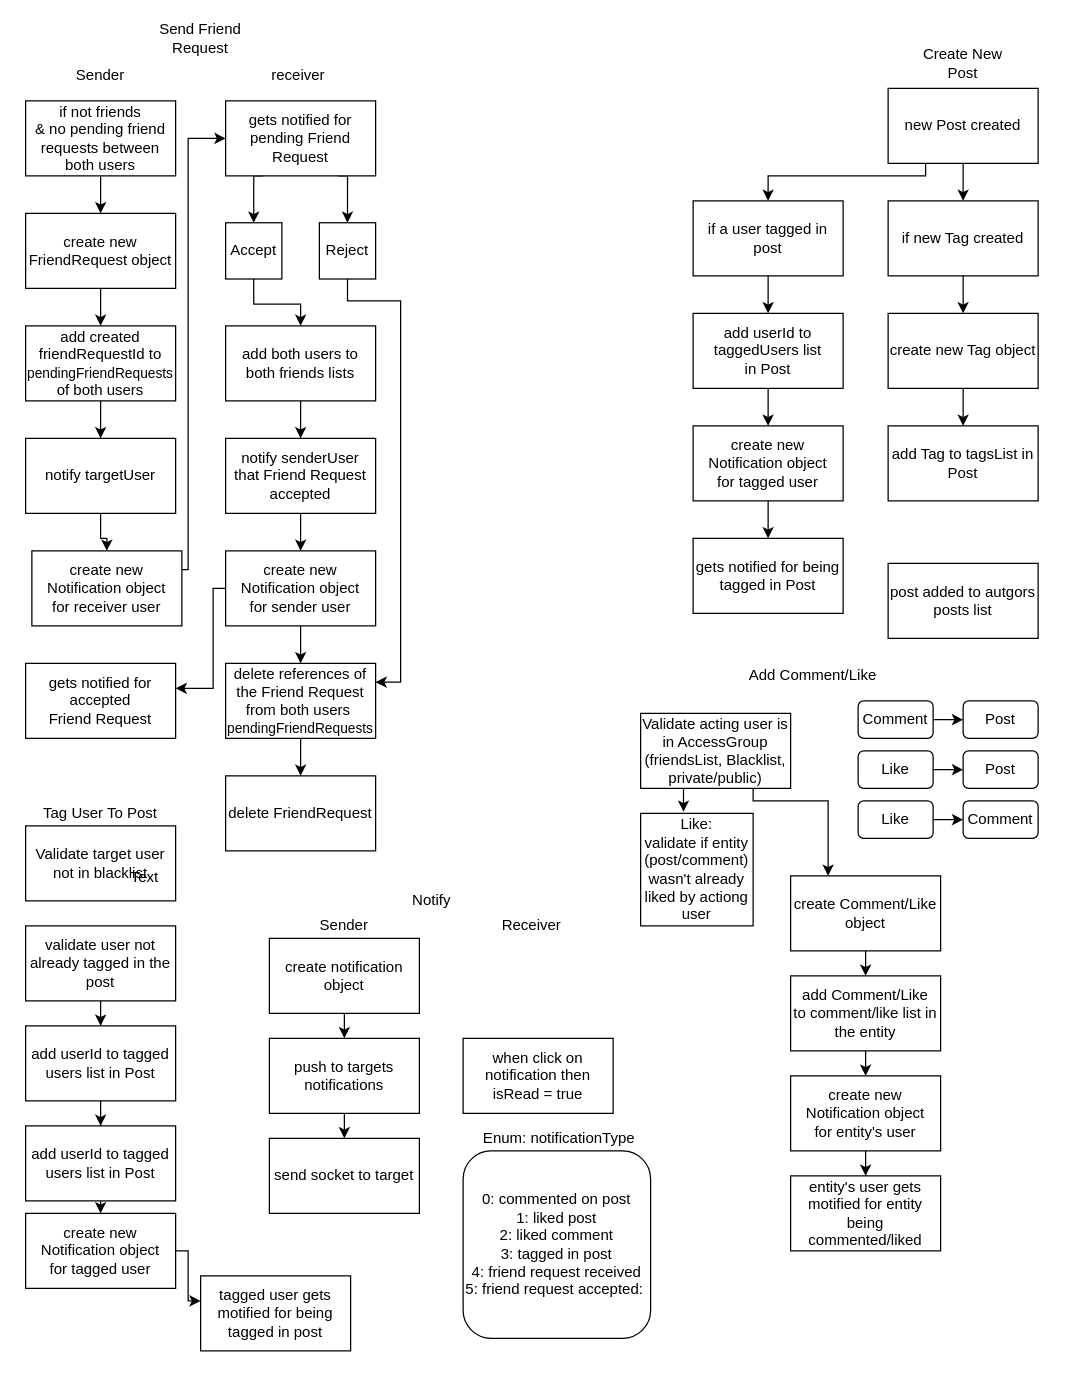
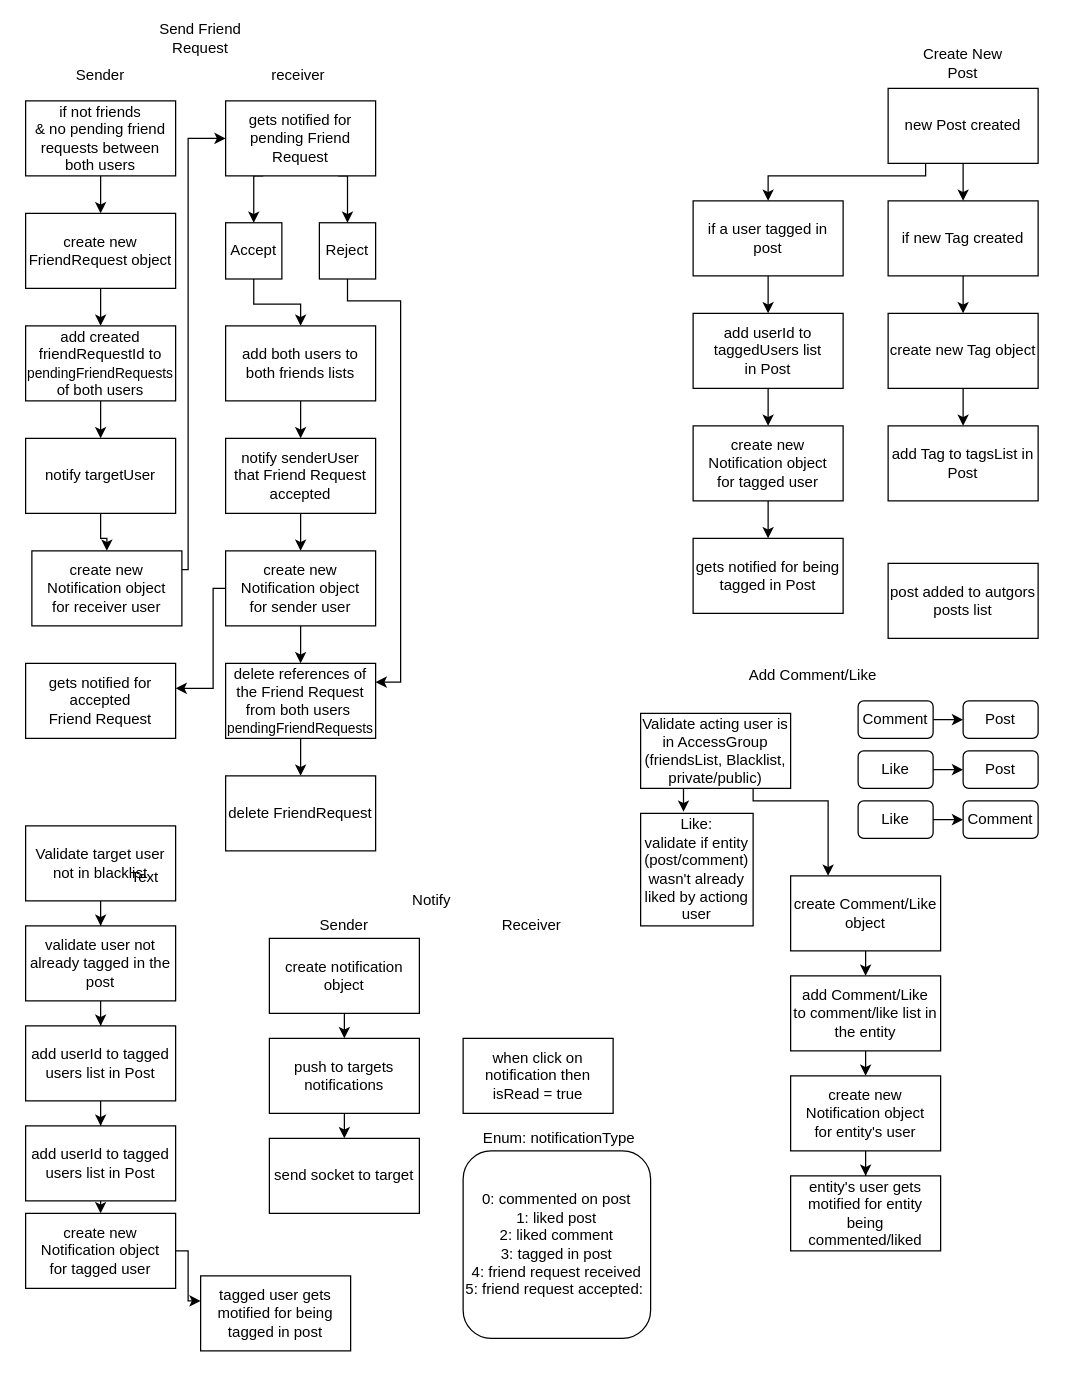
node "Tag User To Post": removed
edge "Validate target user not in blacklist" -> "validate user not already tagged in the post": added
